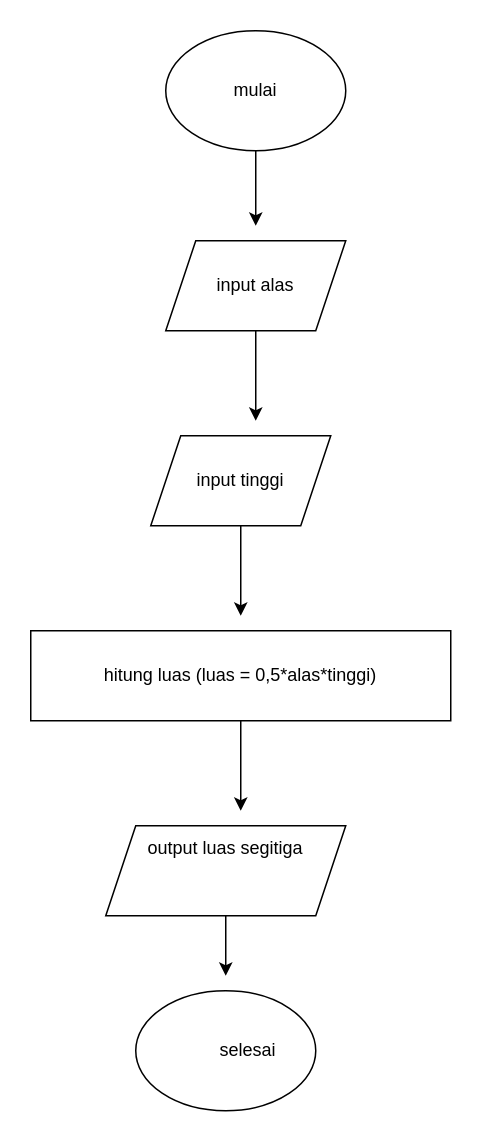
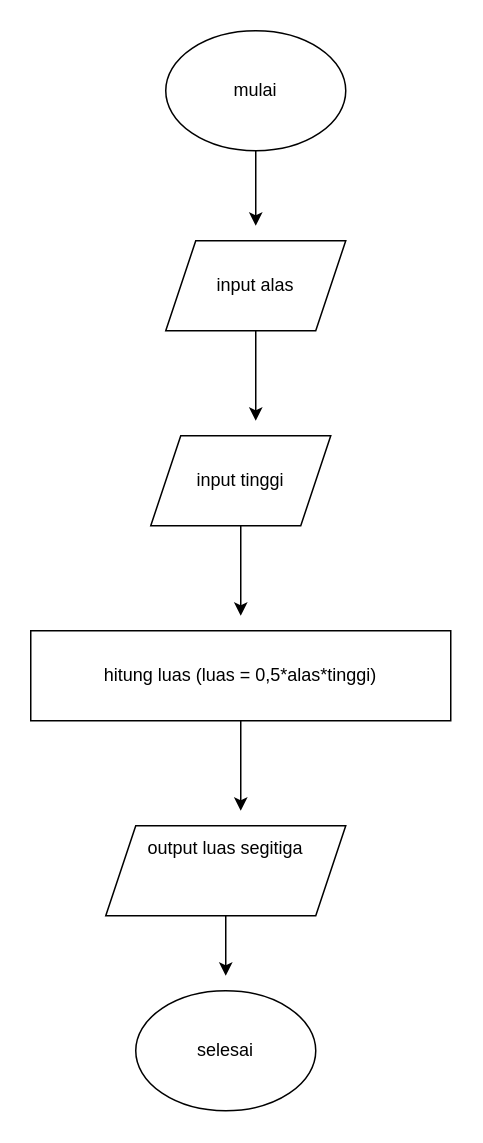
node "selesai": moved (248, 1051) -> (226, 1051)
